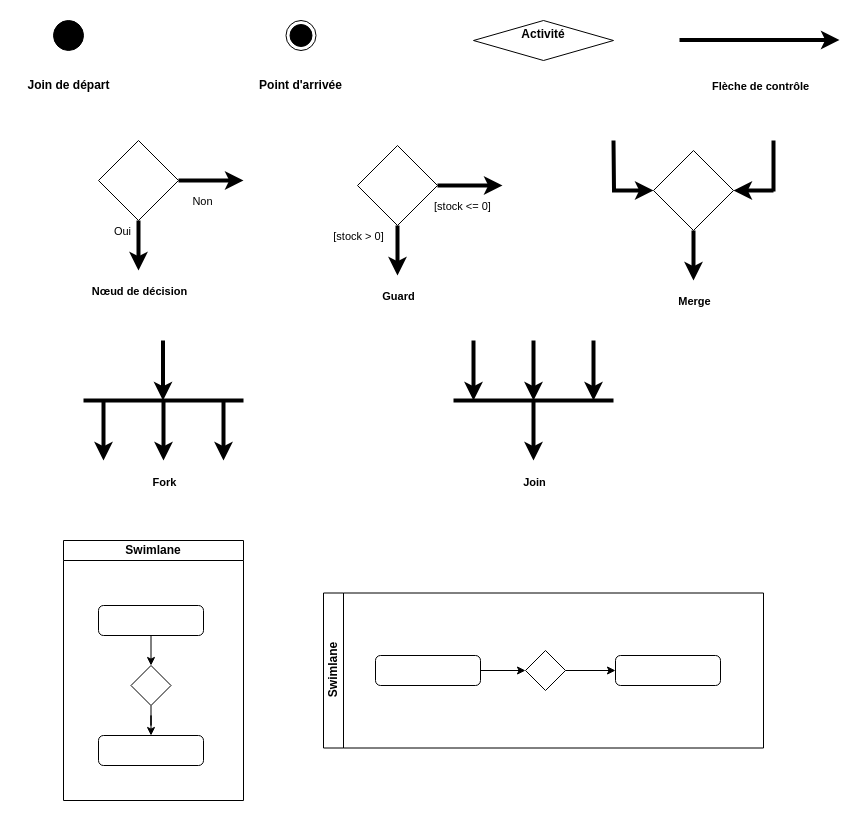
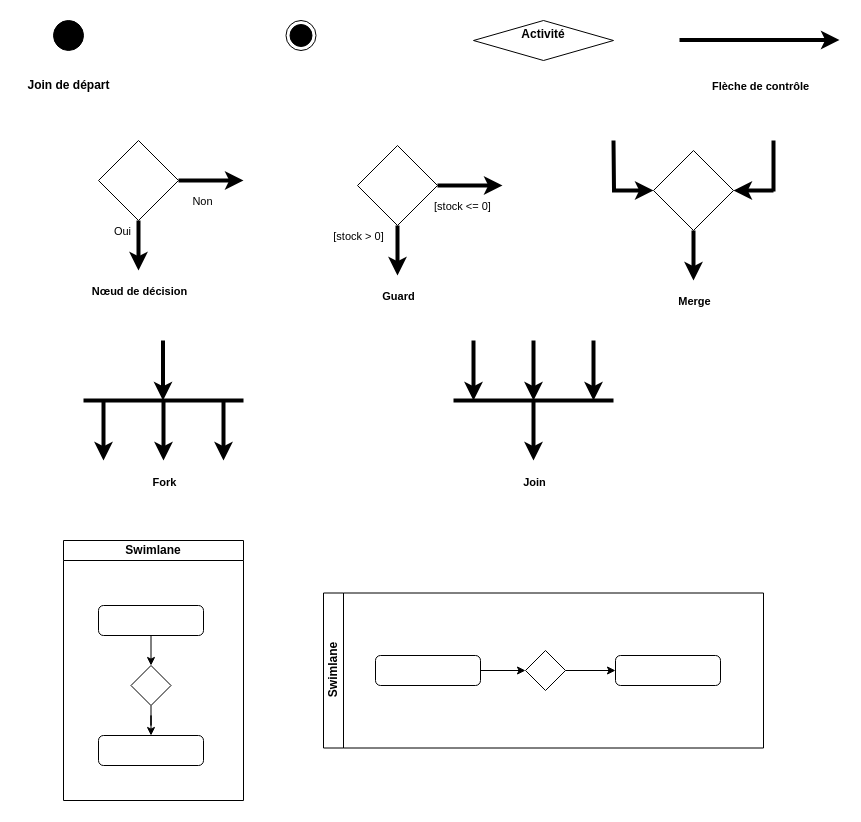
node "Point d'arrivée": removed
